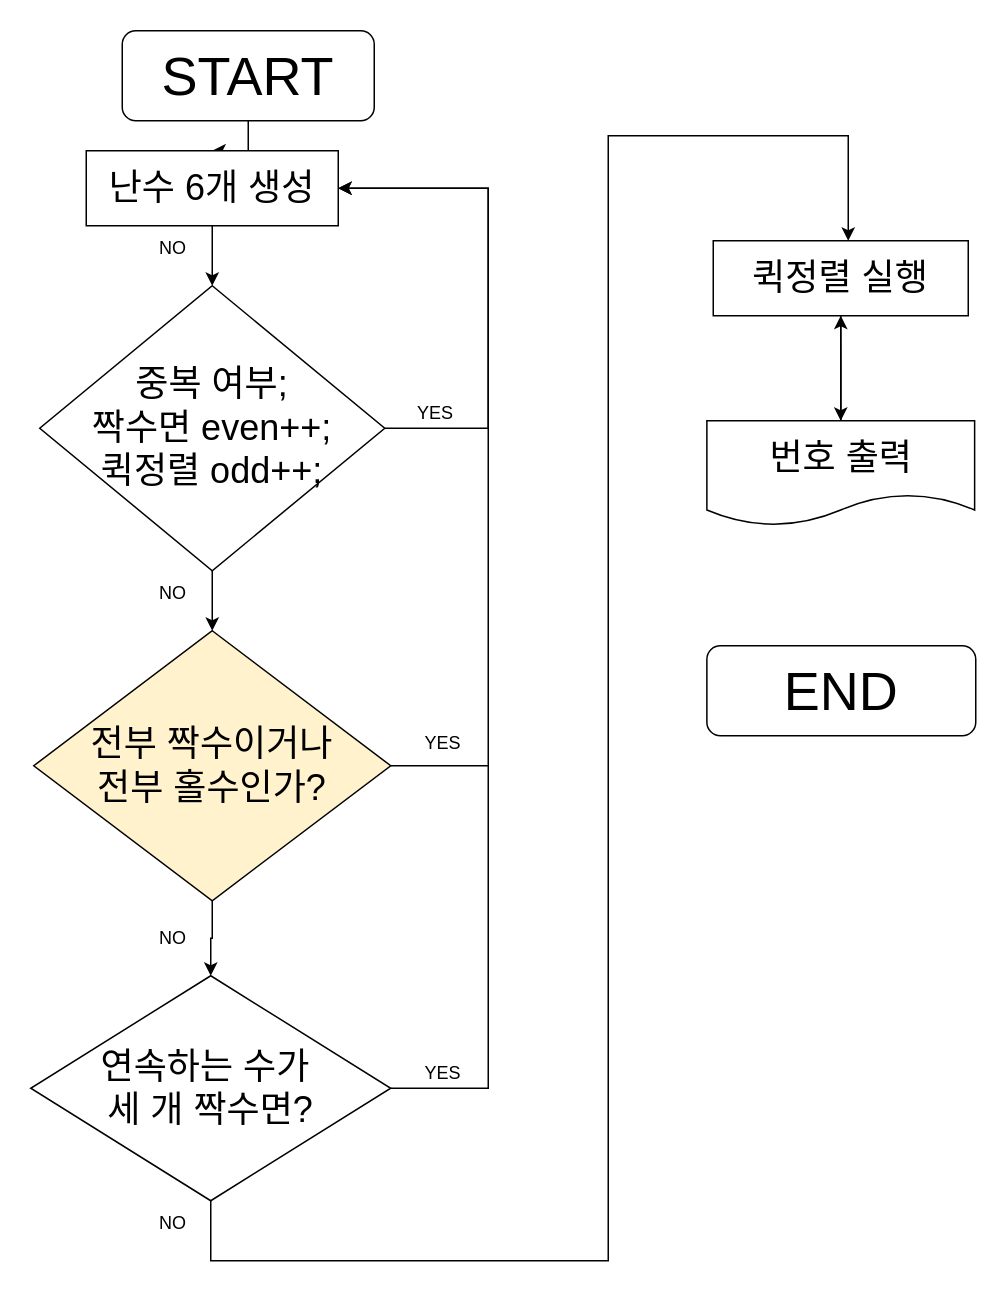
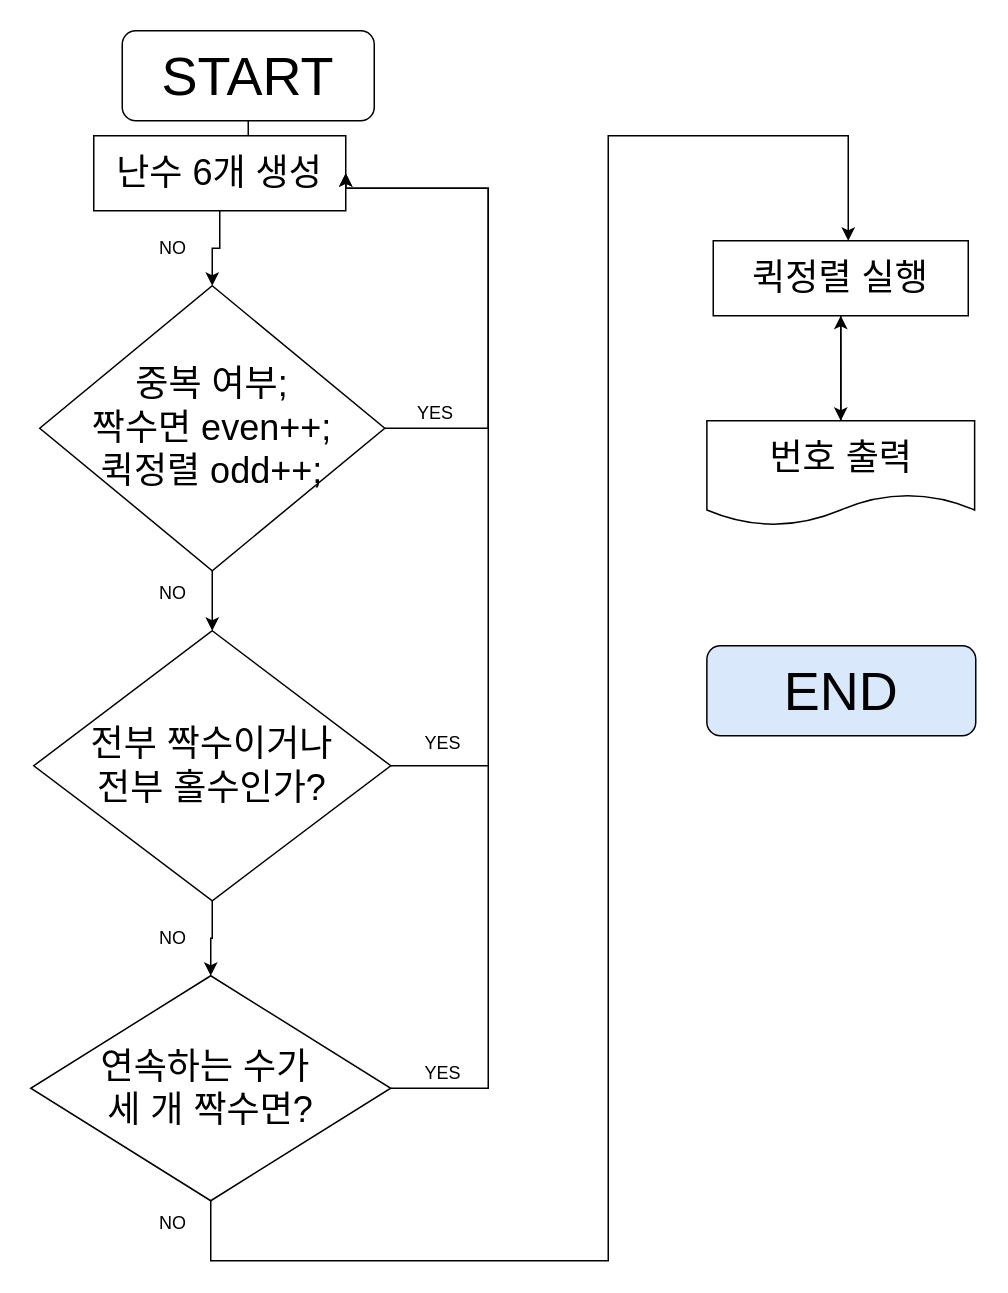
node "난수 6개 생성": moved (212, 188) -> (220, 173)
node "END": fillcolor #ffffff -> #dae8fc
node "전부 짝수이거나 전부 홀수인가?": fillcolor #fff2cc -> #ffffff
